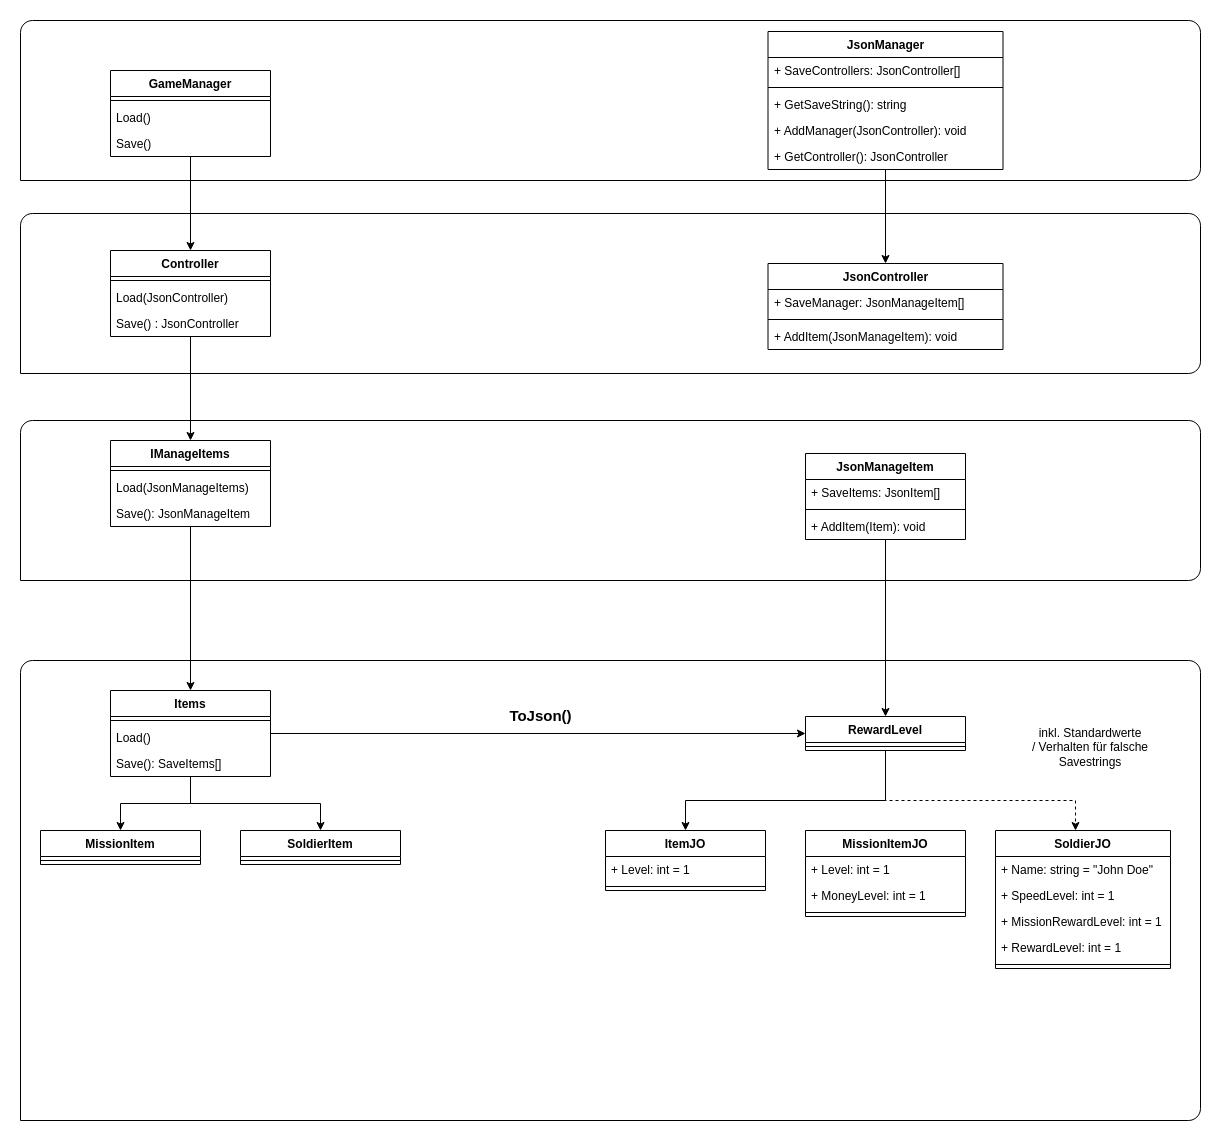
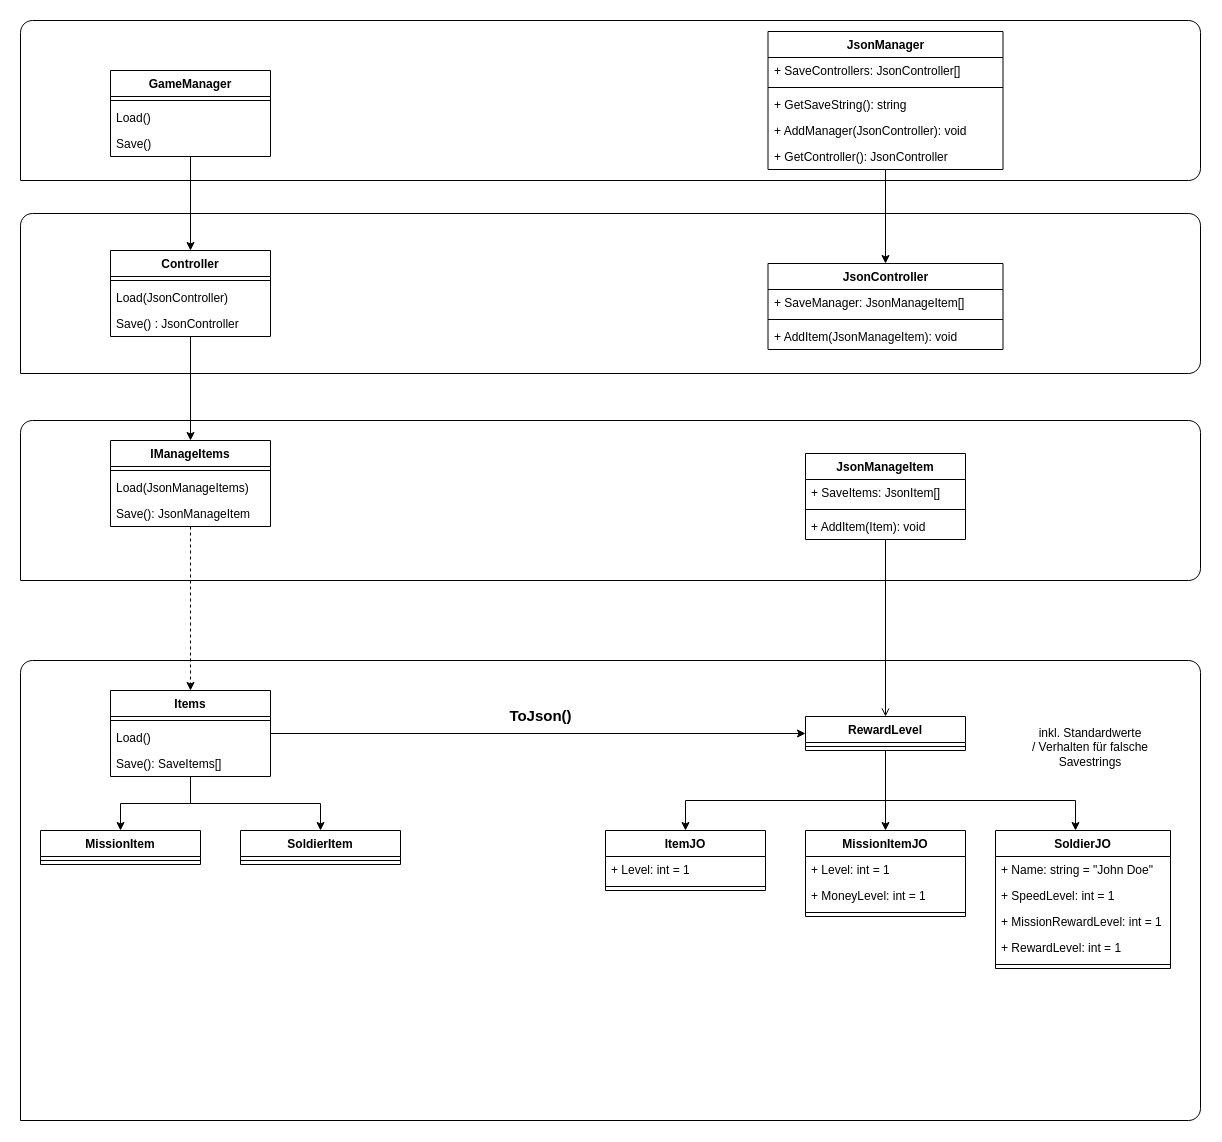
edge "IManageItems" -> "Items": style solid -> dashed
edge "JsonManageItem" -> "RewardLevel": arrowhead classic -> open
edge "RewardLevel" -> "SoldierJO": style dashed -> solid
edge "RewardLevel" -> "MissionItemJO": added
